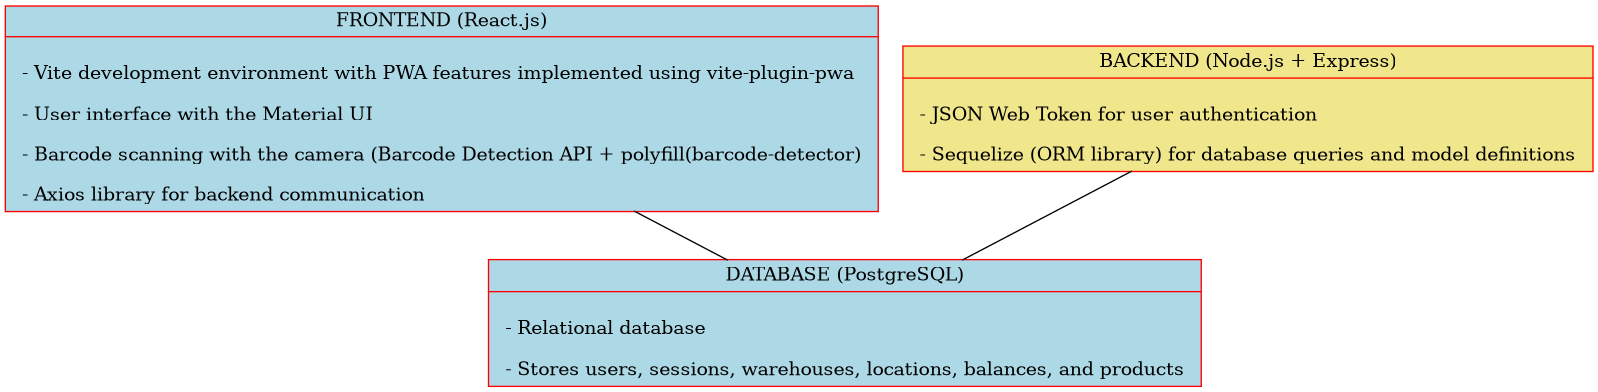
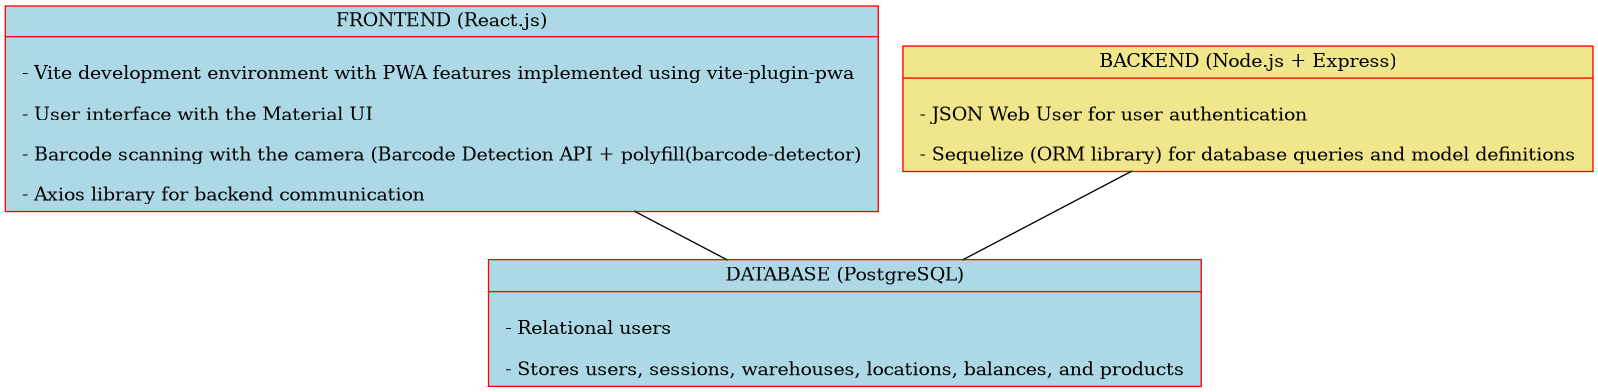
node "BACKEND (Node.js + Express)": text "- JSON Web Token for user authentication" -> "- JSON Web User for user authentication"
node "DATABASE (PostgreSQL)": text "- Relational database" -> "- Relational users"
